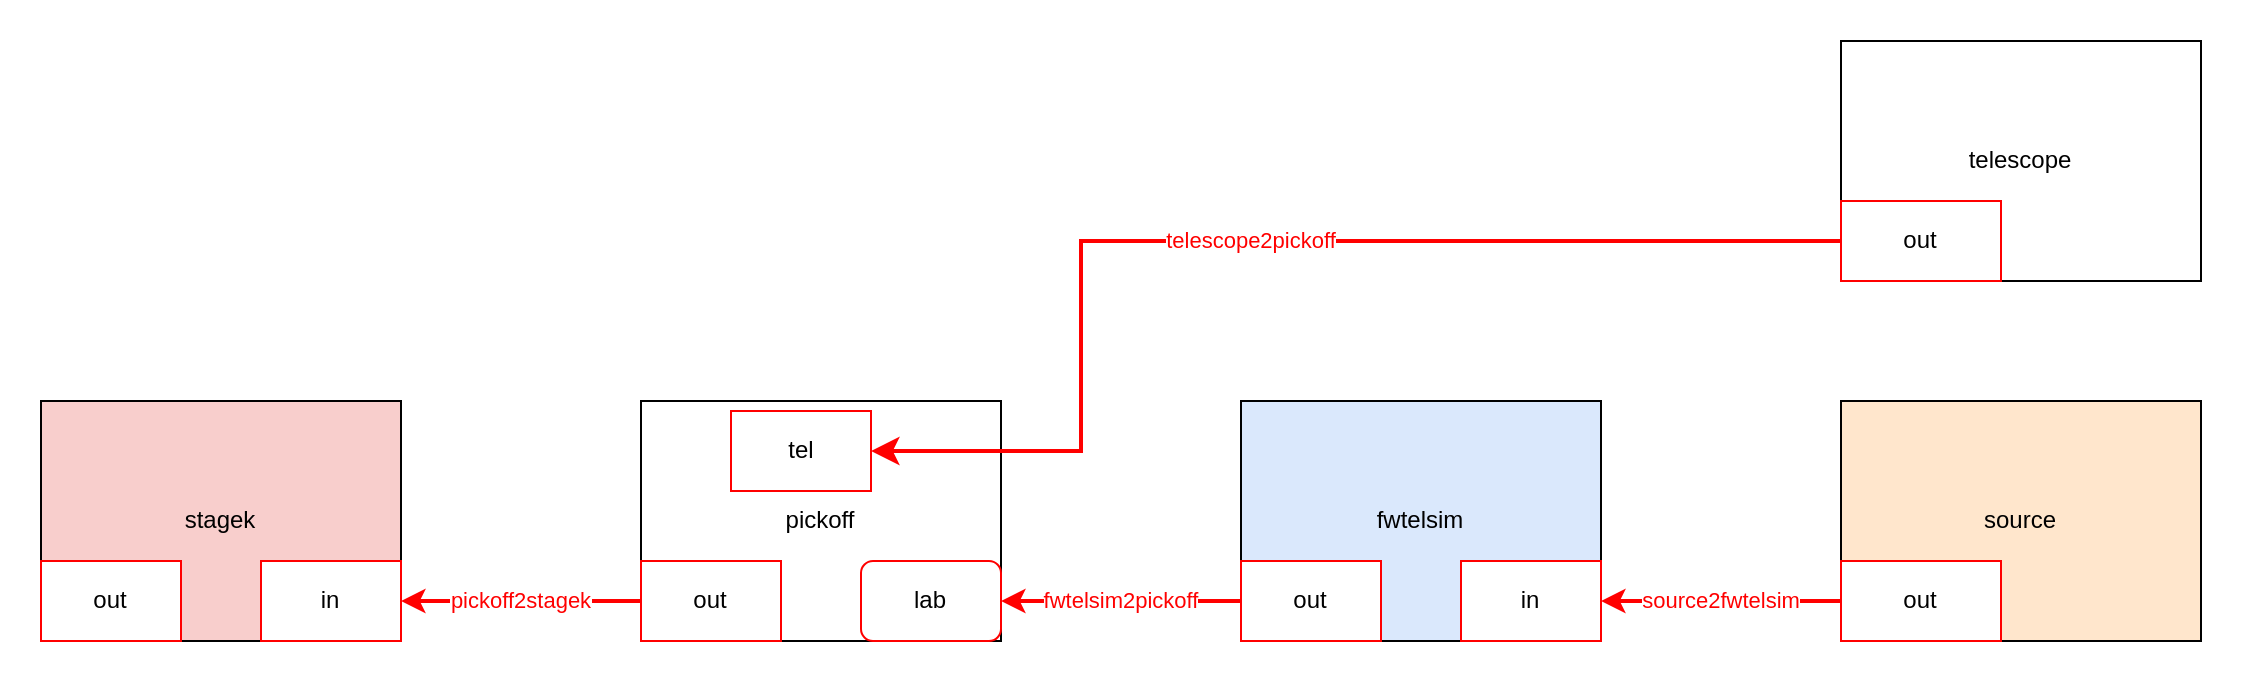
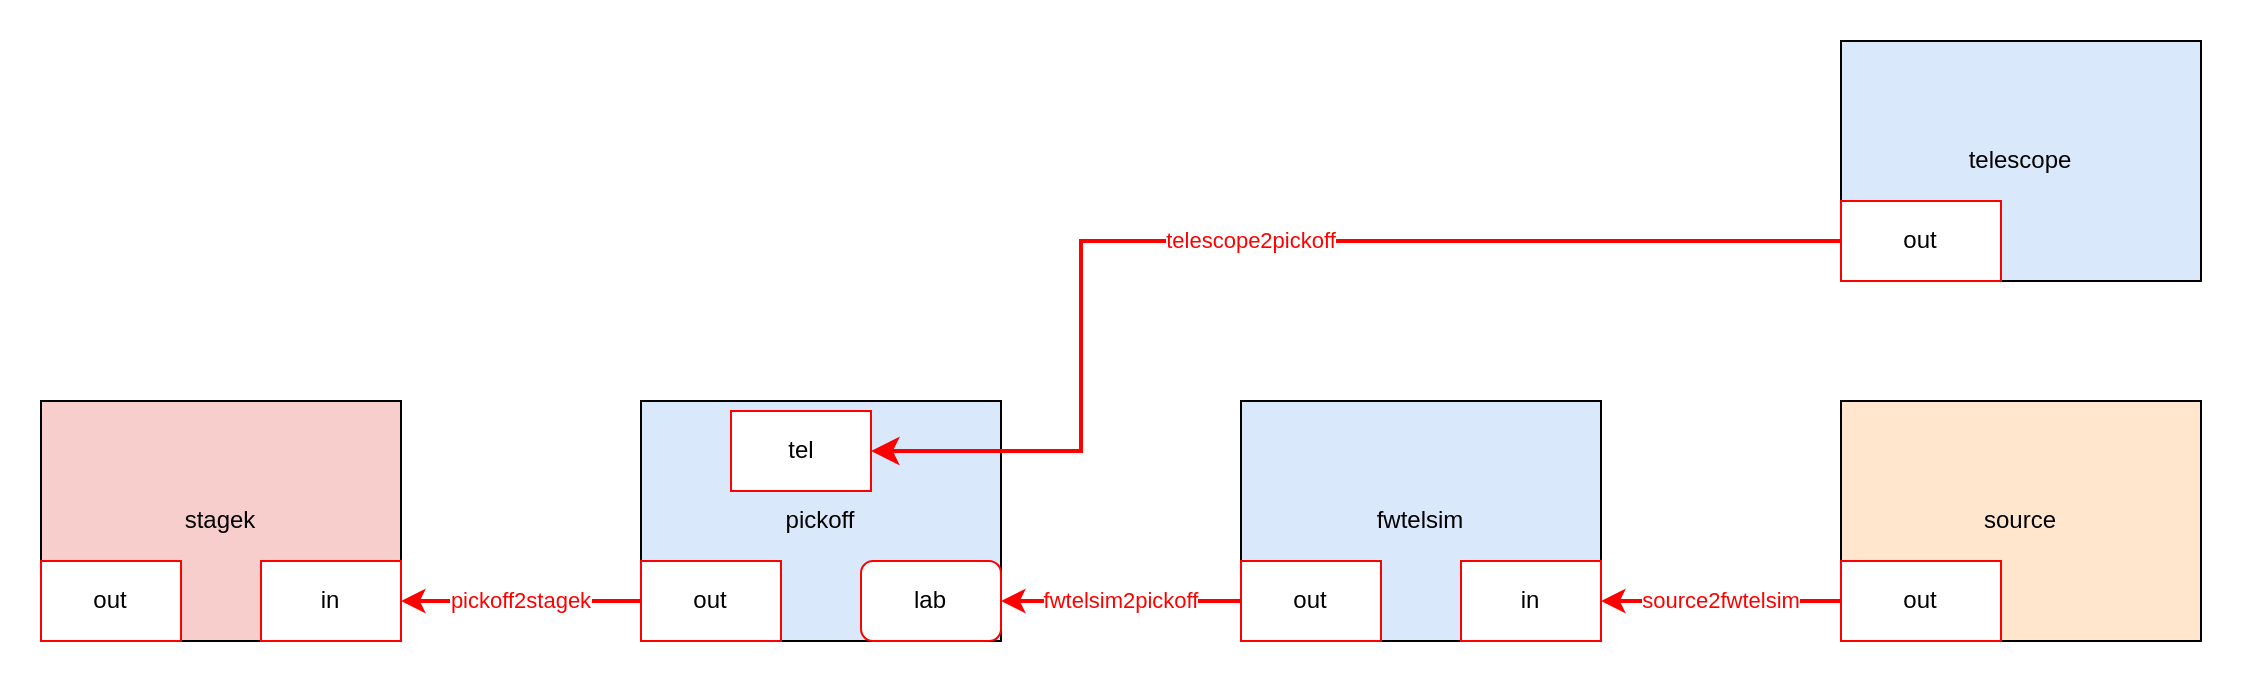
node "telescope": fillcolor #ffffff -> #dae8fc
node "pickoff": fillcolor #ffffff -> #dae8fc
